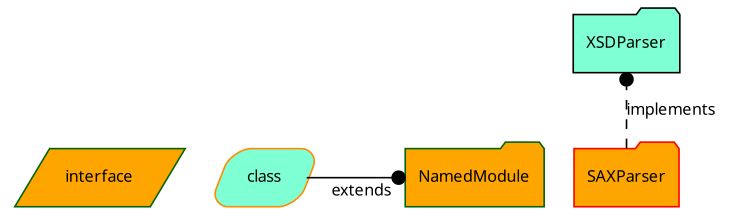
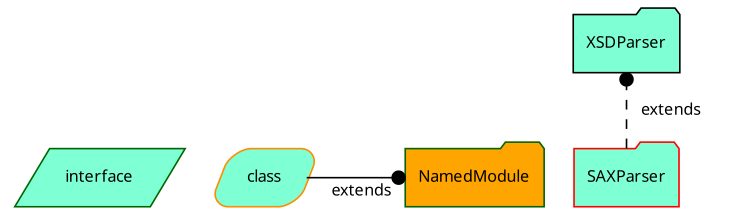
edge "SAXParser" -> "XSDParser": label "implements" -> "extends"
node "interface": fillcolor orange -> aquamarine
node "SAXParser": fillcolor orange -> aquamarine
